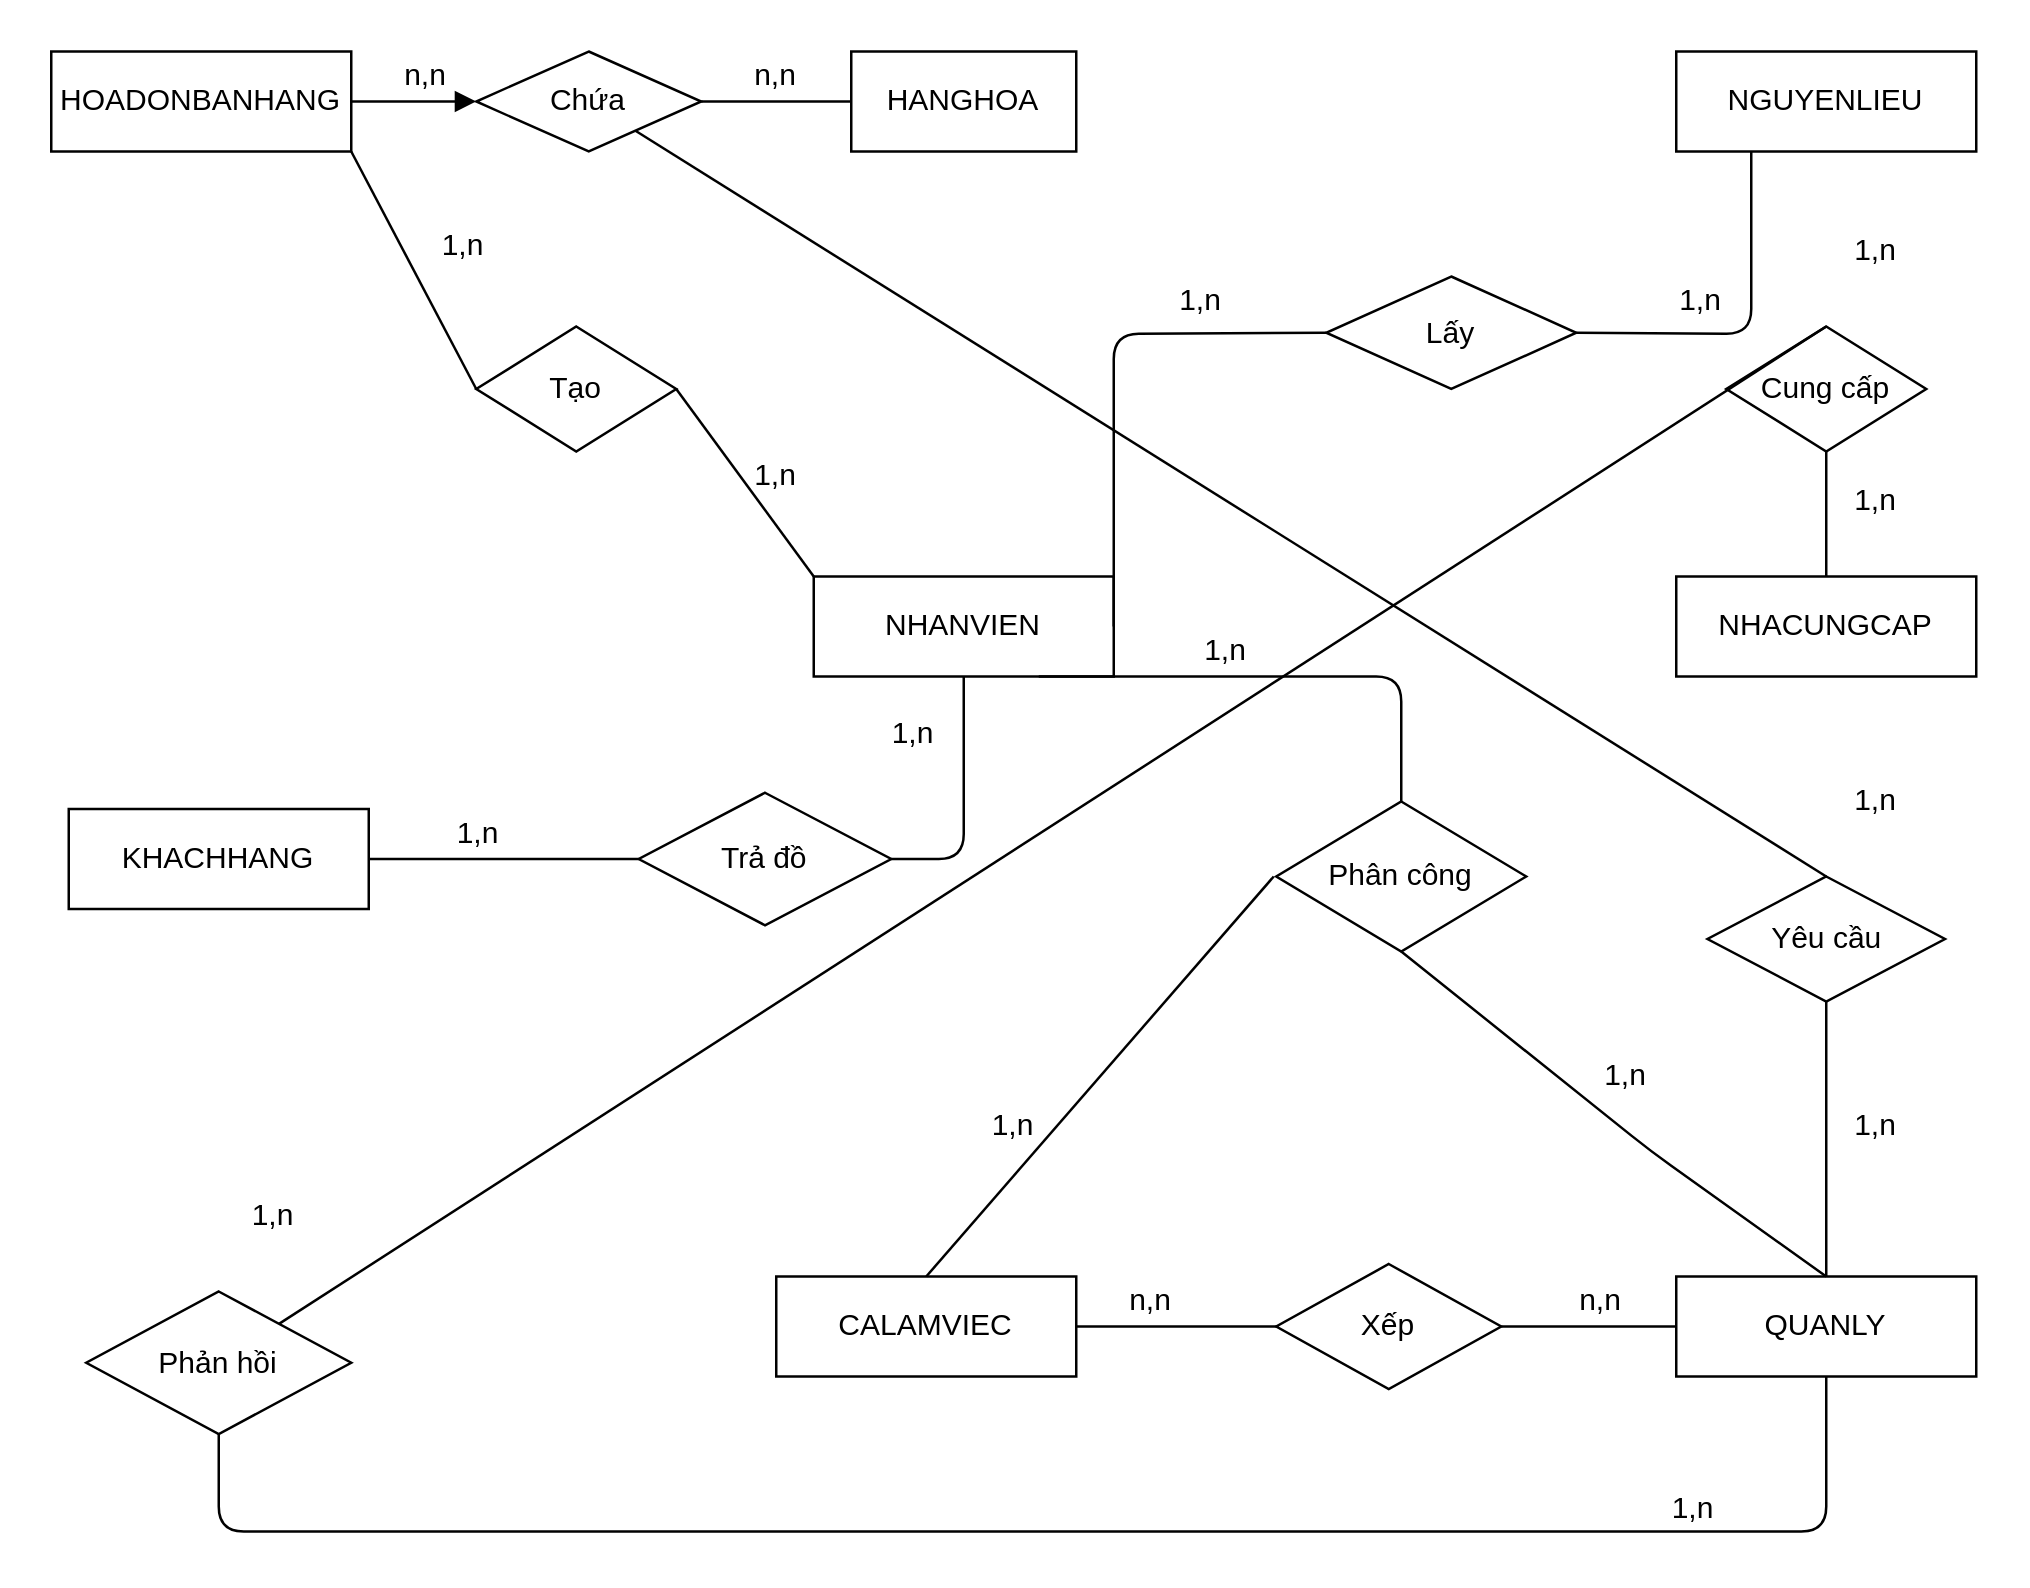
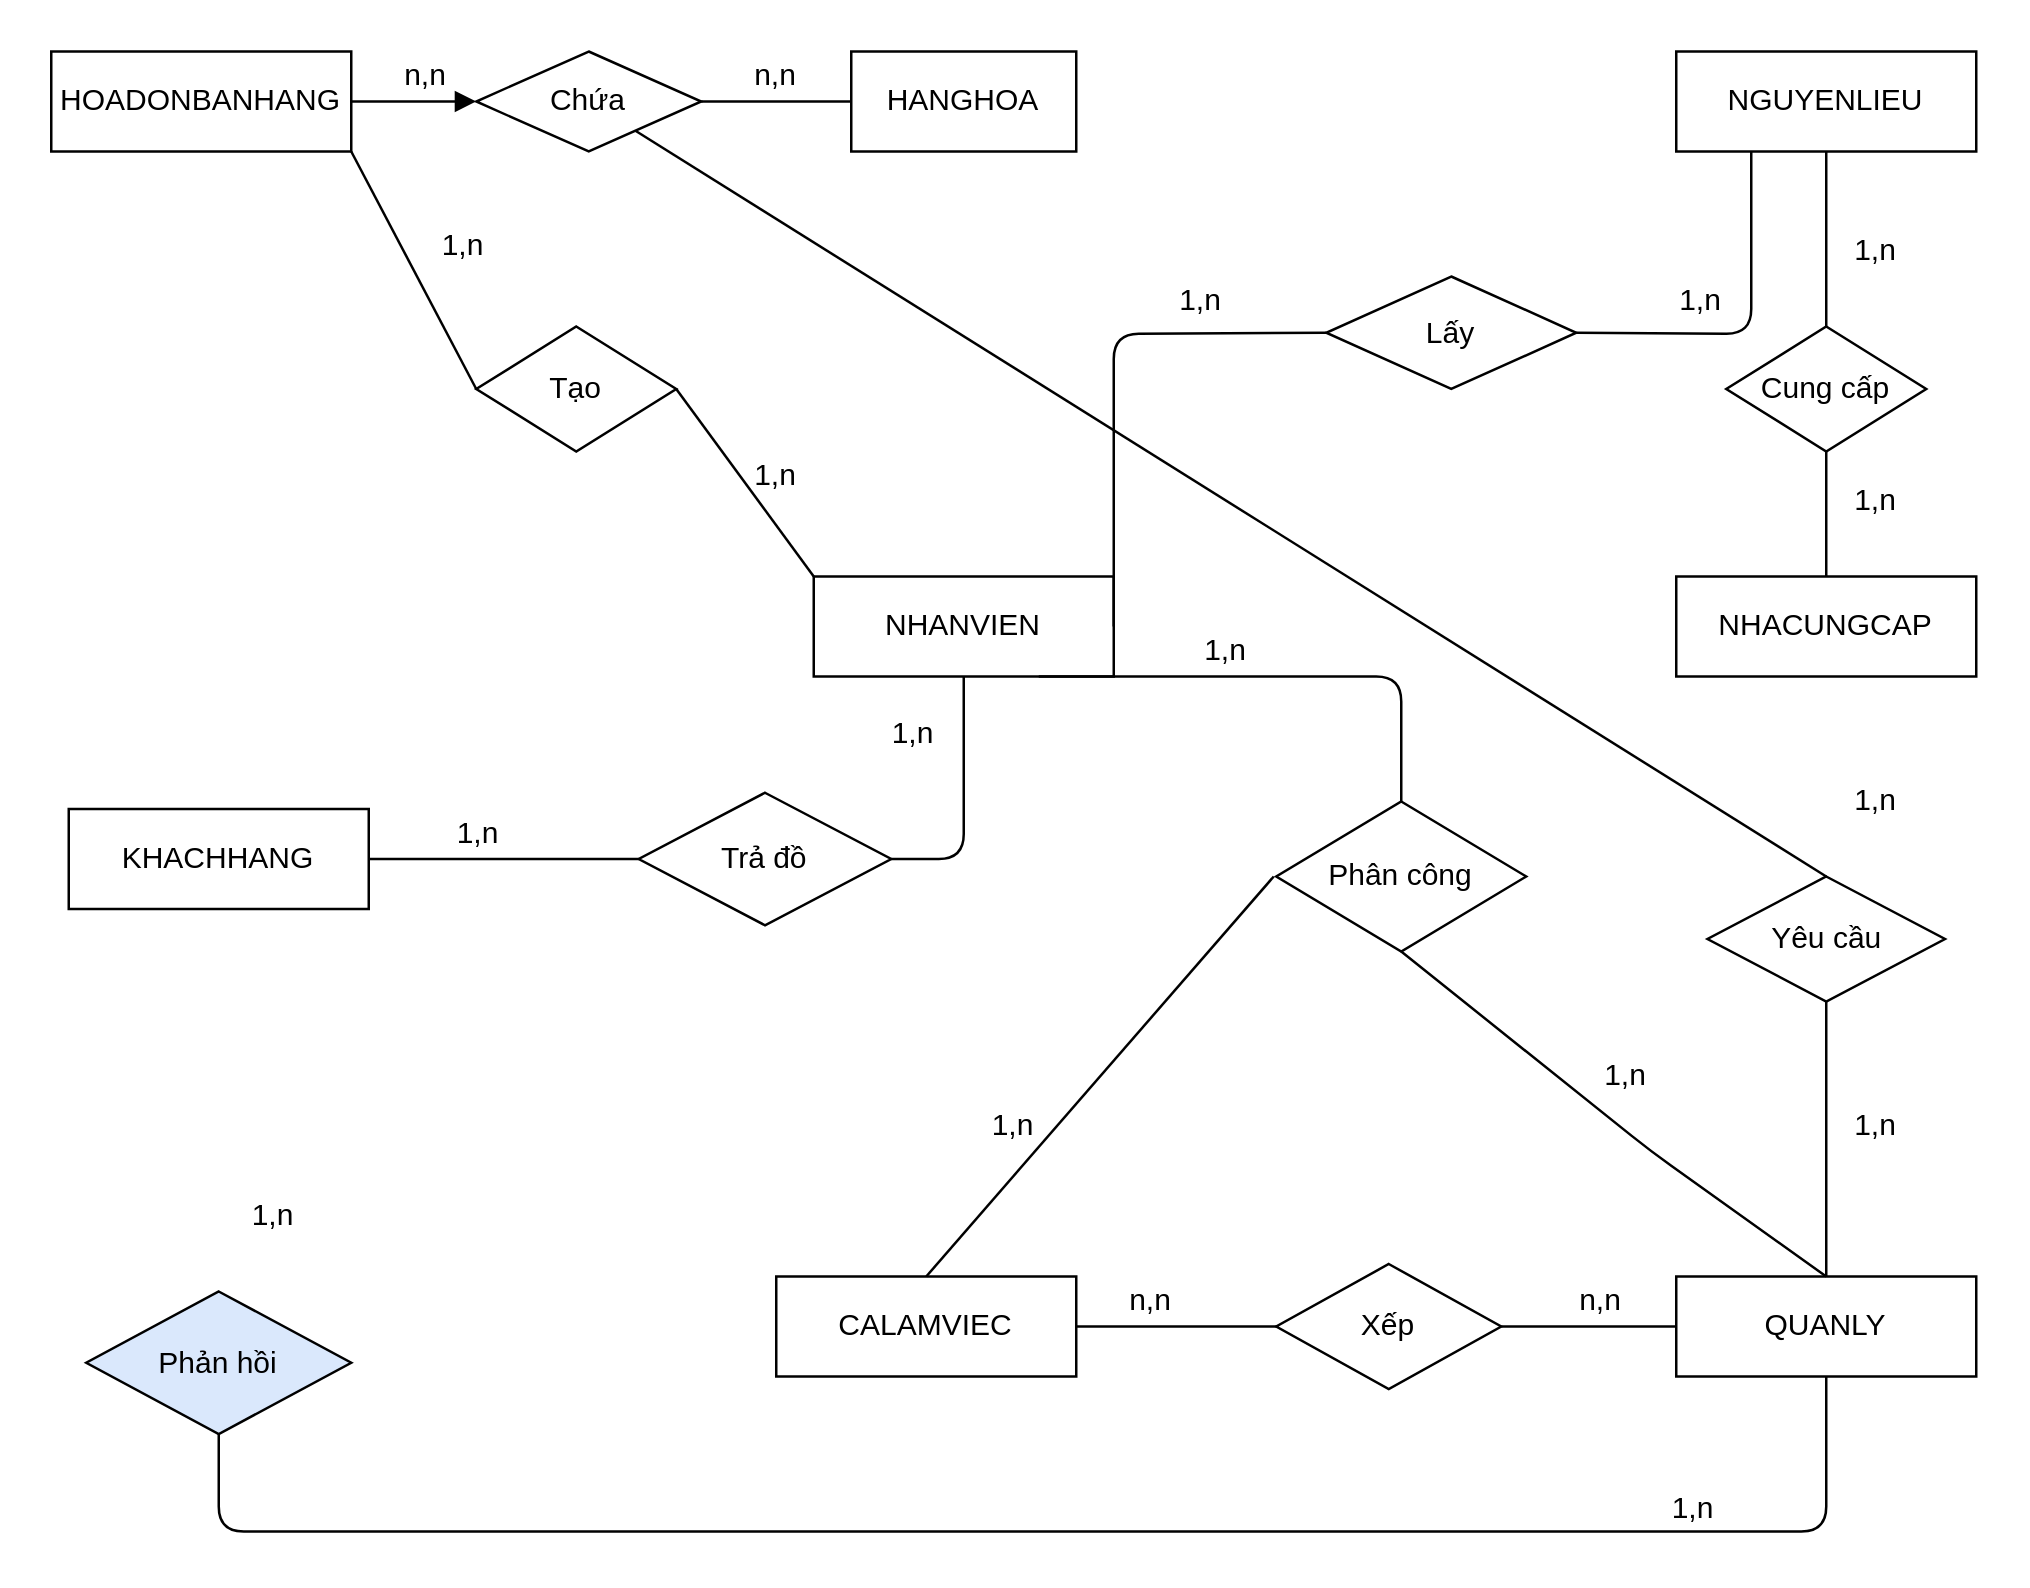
edge "Cung cấp" -- "Phản hồi": now "Cung cấp" -- "NGUYENLIEU"
node "Phản hồi": fillcolor #ffffff -> #dae8fc
